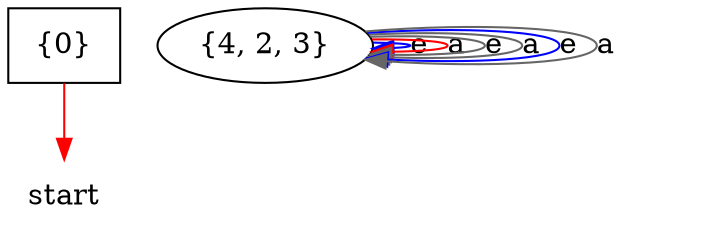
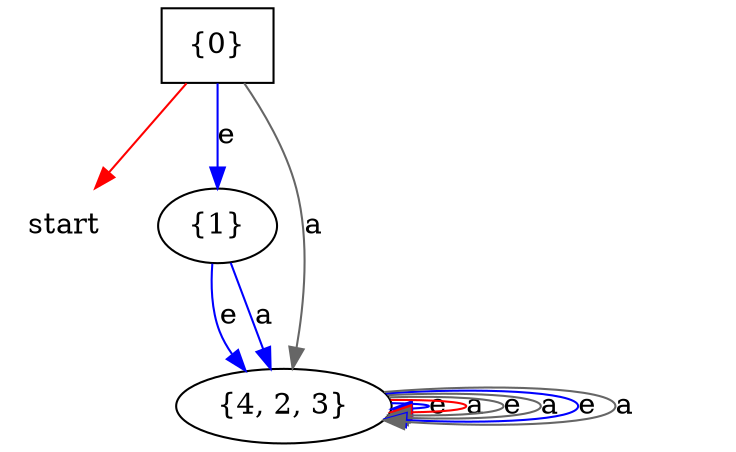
edge "{0}" -> "{4, 2, 3}": added, label "a"
node "{1}": added
